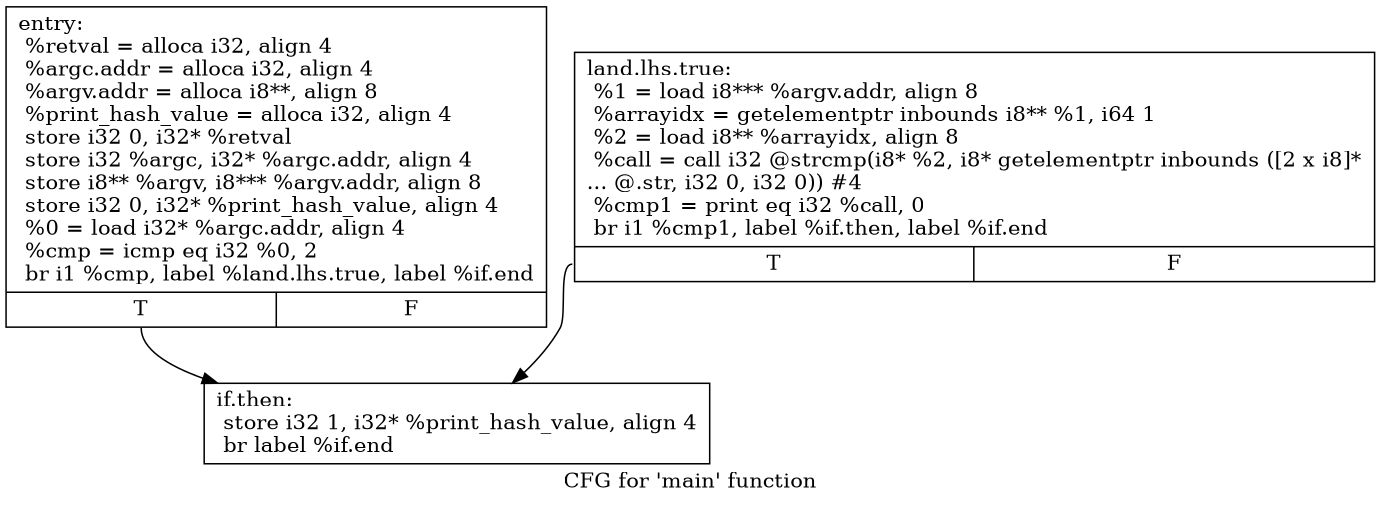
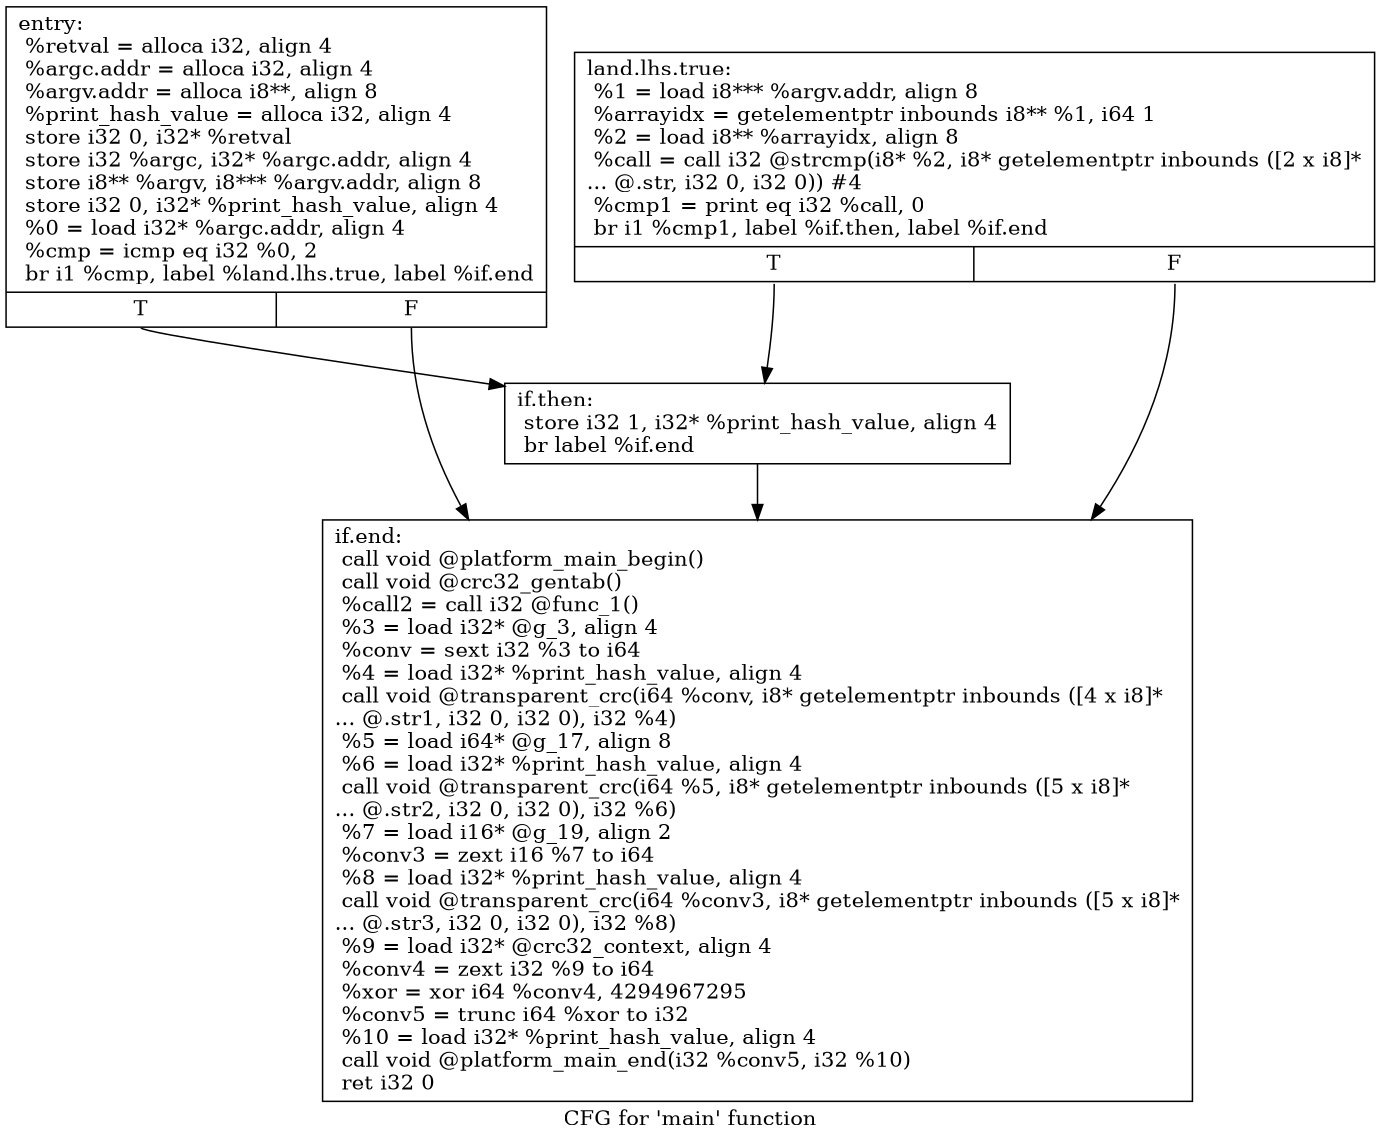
node "if.end:": added
